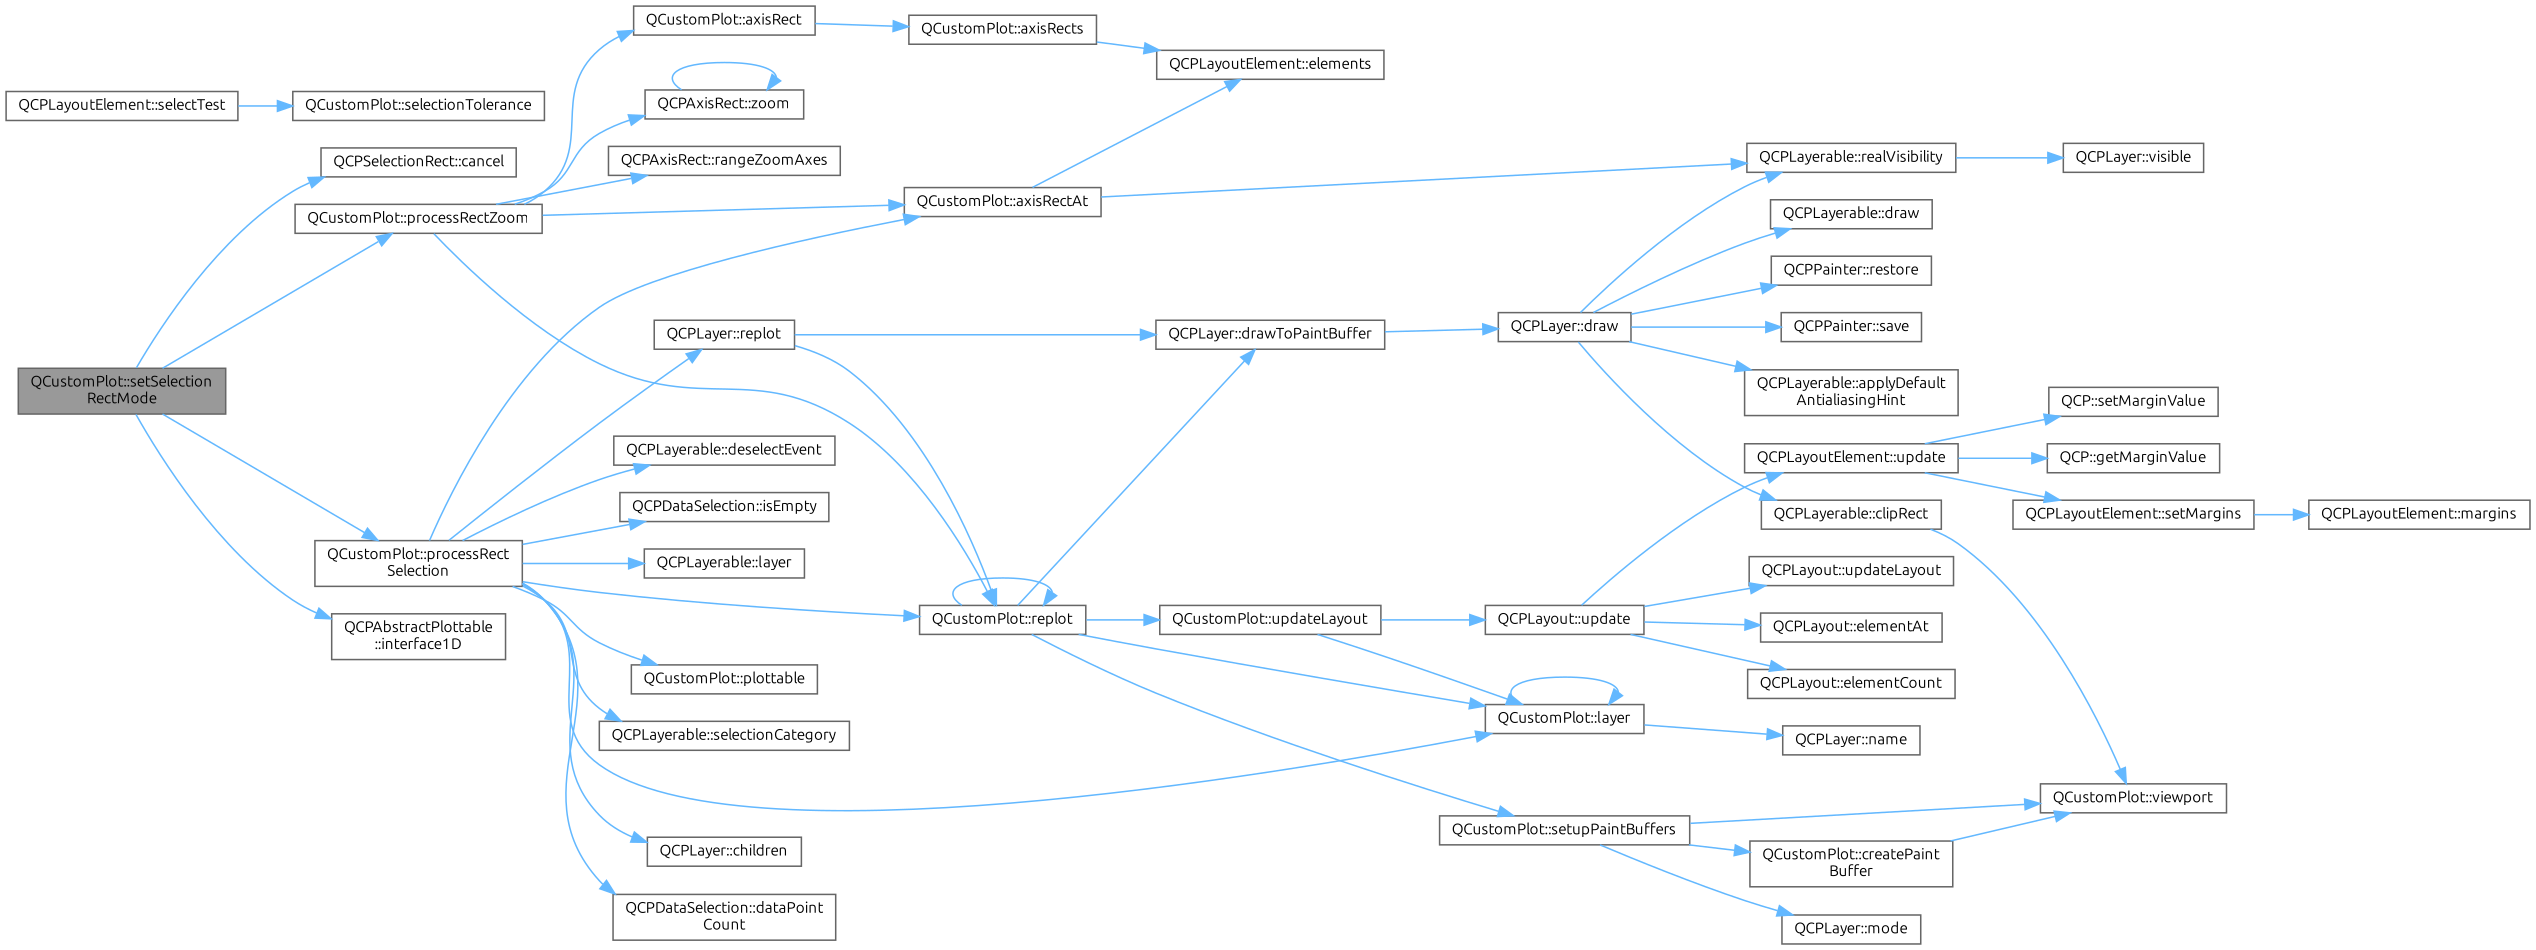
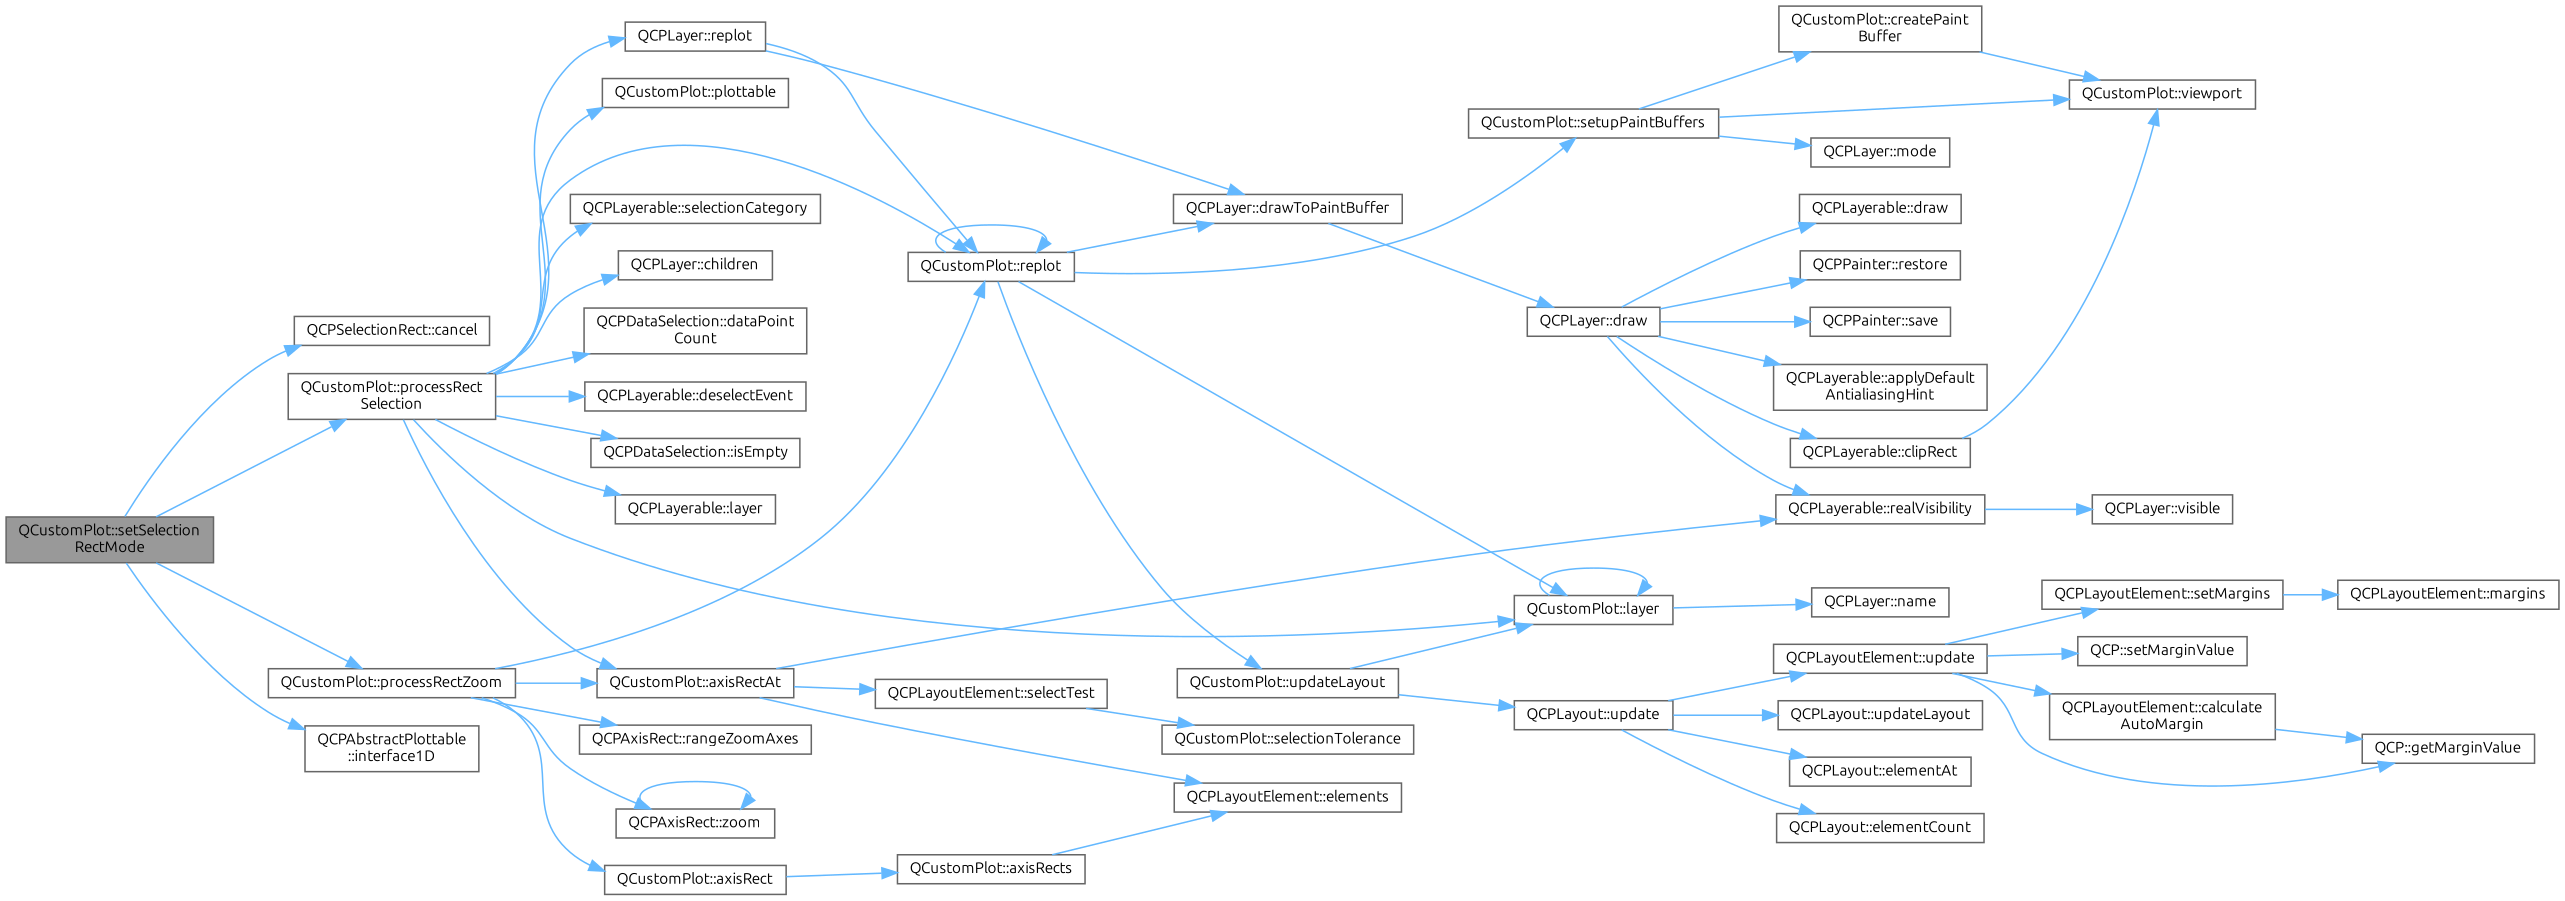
edge "QCustomPlot::axisRectAt" -> "QCPLayoutElement::selectTest": added
node "QCPLayoutElement::calculate AutoMargin": added
